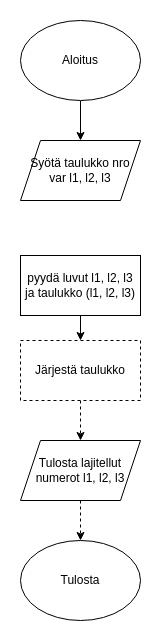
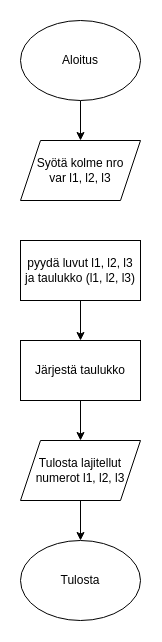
node "Syötä taulukko nro var l1, l2, l3": label "Syötä taulukko nro var l1, l2, l3" -> "Syötä kolme nro var l1, l2, l3"
node "pyydä luvut l1, l2, l3 ja taulukko (l1, l2, l3)": moved (81, 286) -> (81, 271)
node "Järjestä taulukko": style dashed -> solid
edge "Järjestä taulukko" -> "Tulosta lajitellut numerot l1, l2, l3": style dashed -> solid
edge "Tulosta lajitellut numerot l1, l2, l3" -> "Tulosta": style dashed -> solid
